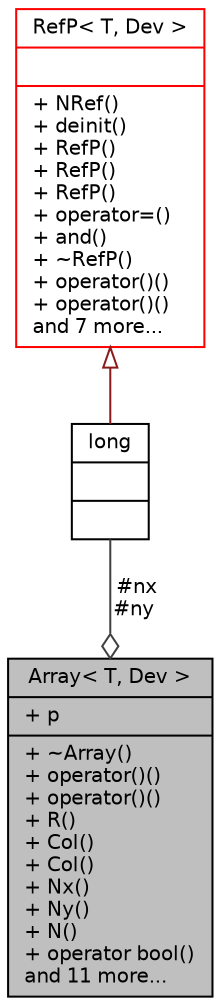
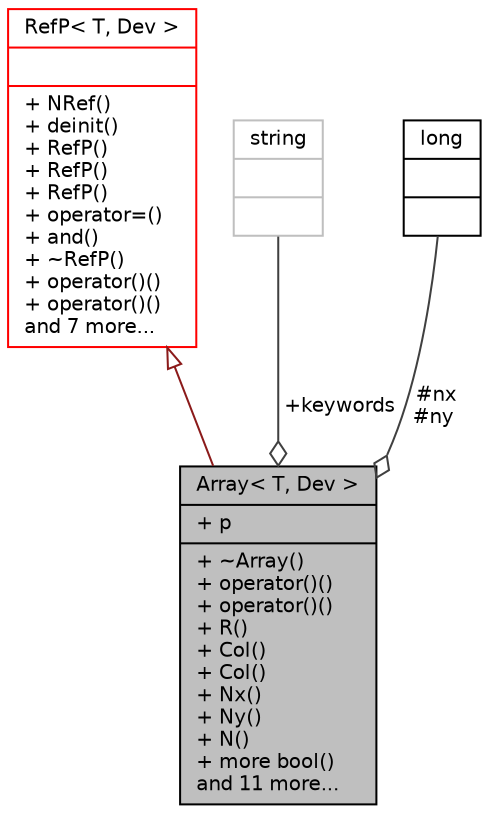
node "string": added
edge "long" -> "RefP< T, Dev >": now "Array< T, Dev >" -> "RefP< T, Dev >"
node "Array< T, Dev >": text "+ operator bool()" -> "+ more bool()"
